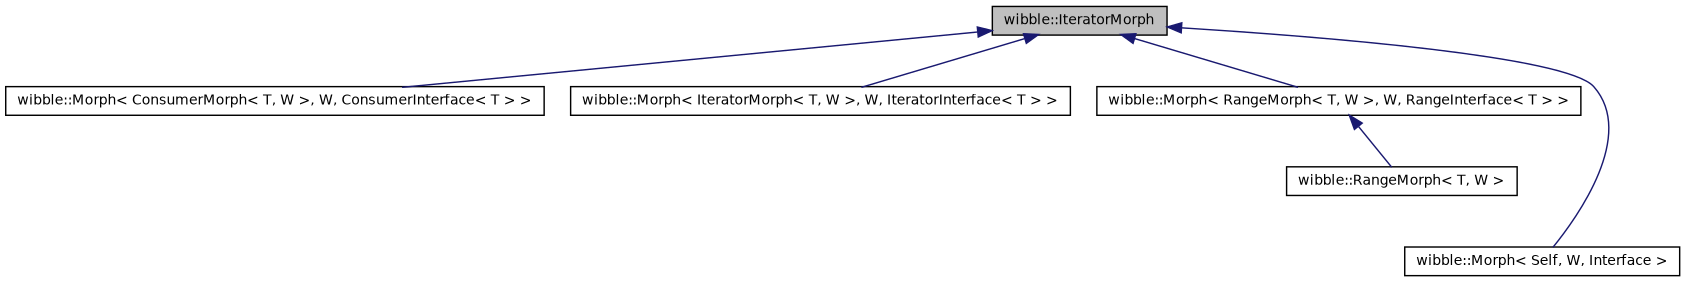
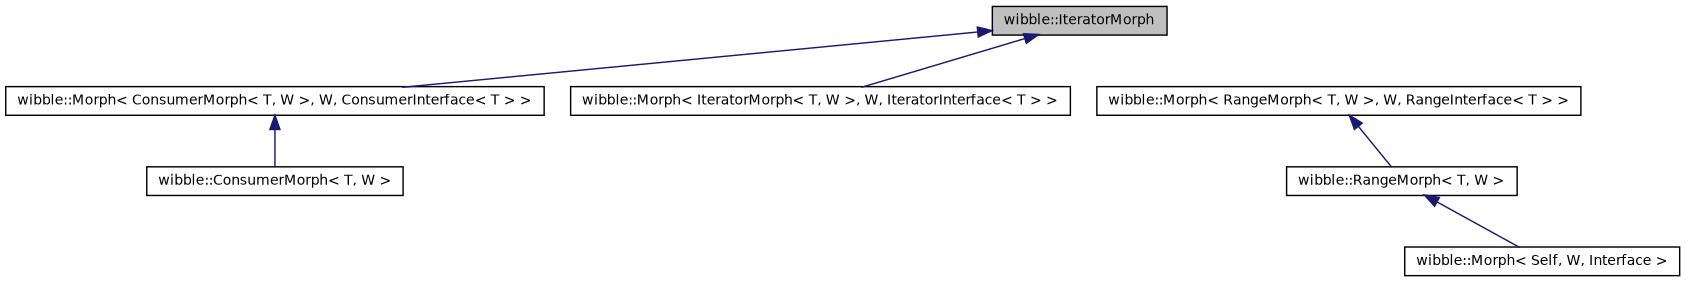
edge "wibble::Morph< Self, W, Interface >" -> "wibble::IteratorMorph": now "wibble::Morph< Self, W, Interface >" -> "wibble::RangeMorph< T, W >"
edge "wibble::Morph< RangeMorph< T, W >, W, RangeInterface< T > >" -> "wibble::IteratorMorph": removed
node "wibble::ConsumerMorph< T, W >": added
